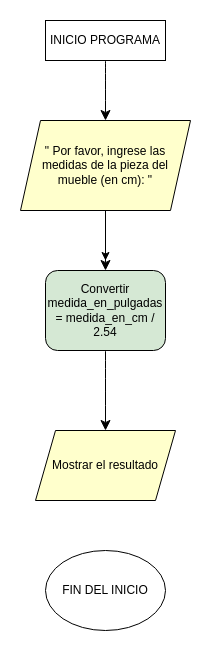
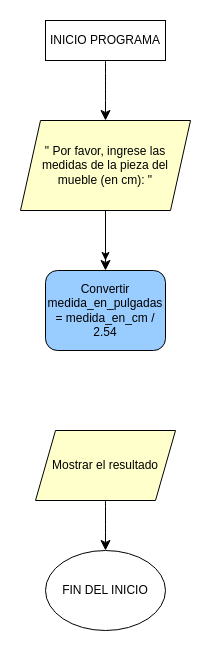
node "Convertir medida_en_pulgadas = medida_en_cm / 2.54": fillcolor #d5e8d4 -> #99ccff
edge "Convertir medida_en_pulgadas = medida_en_cm / 2.54" -> "Mostrar el resultado": removed
edge "Mostrar el resultado" -> "FIN DEL INICIO": added
